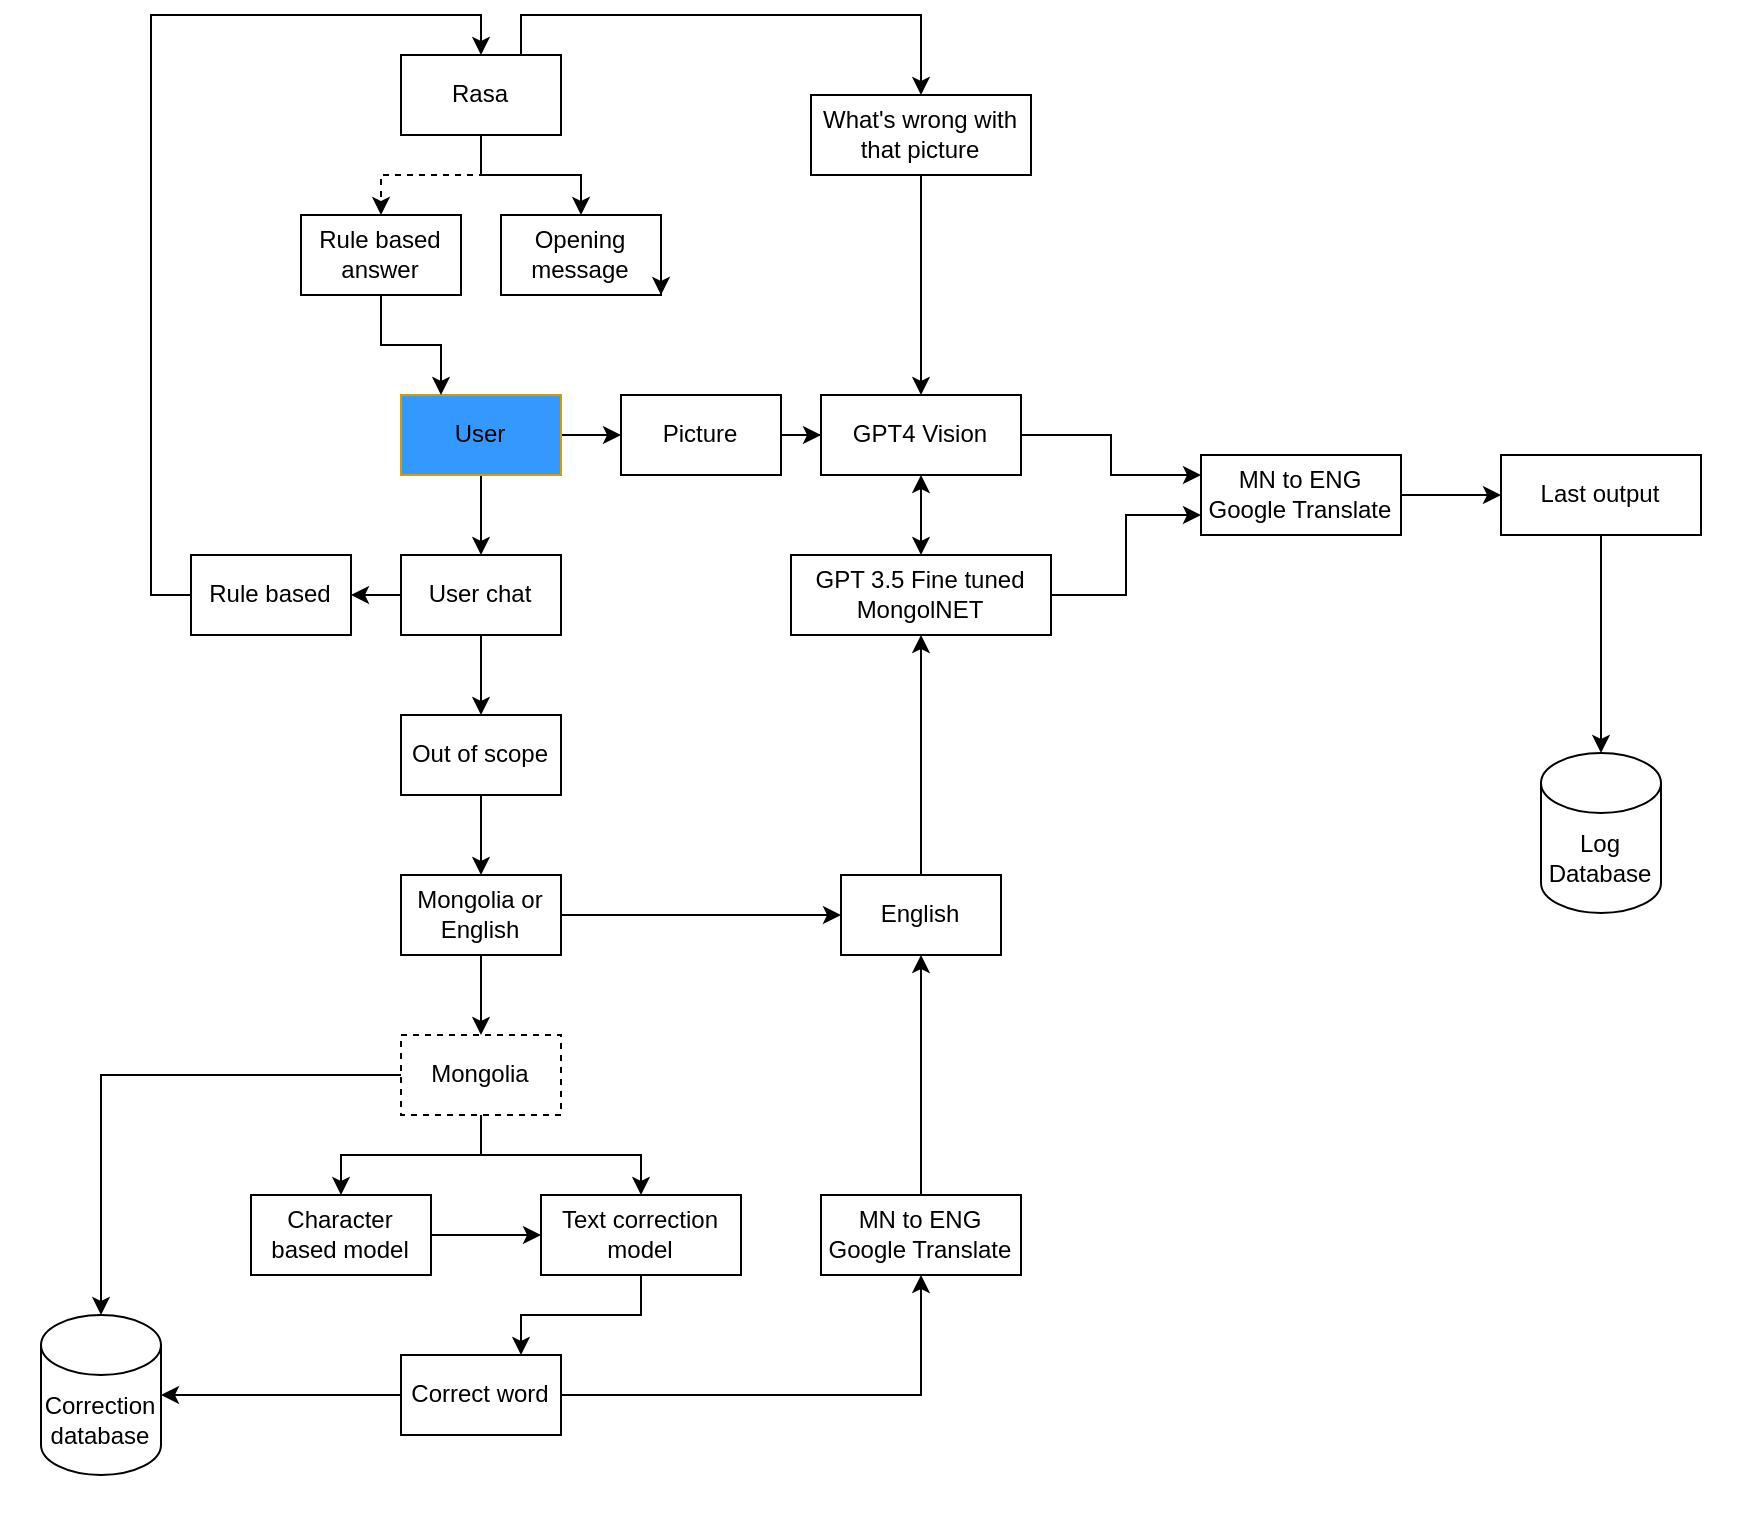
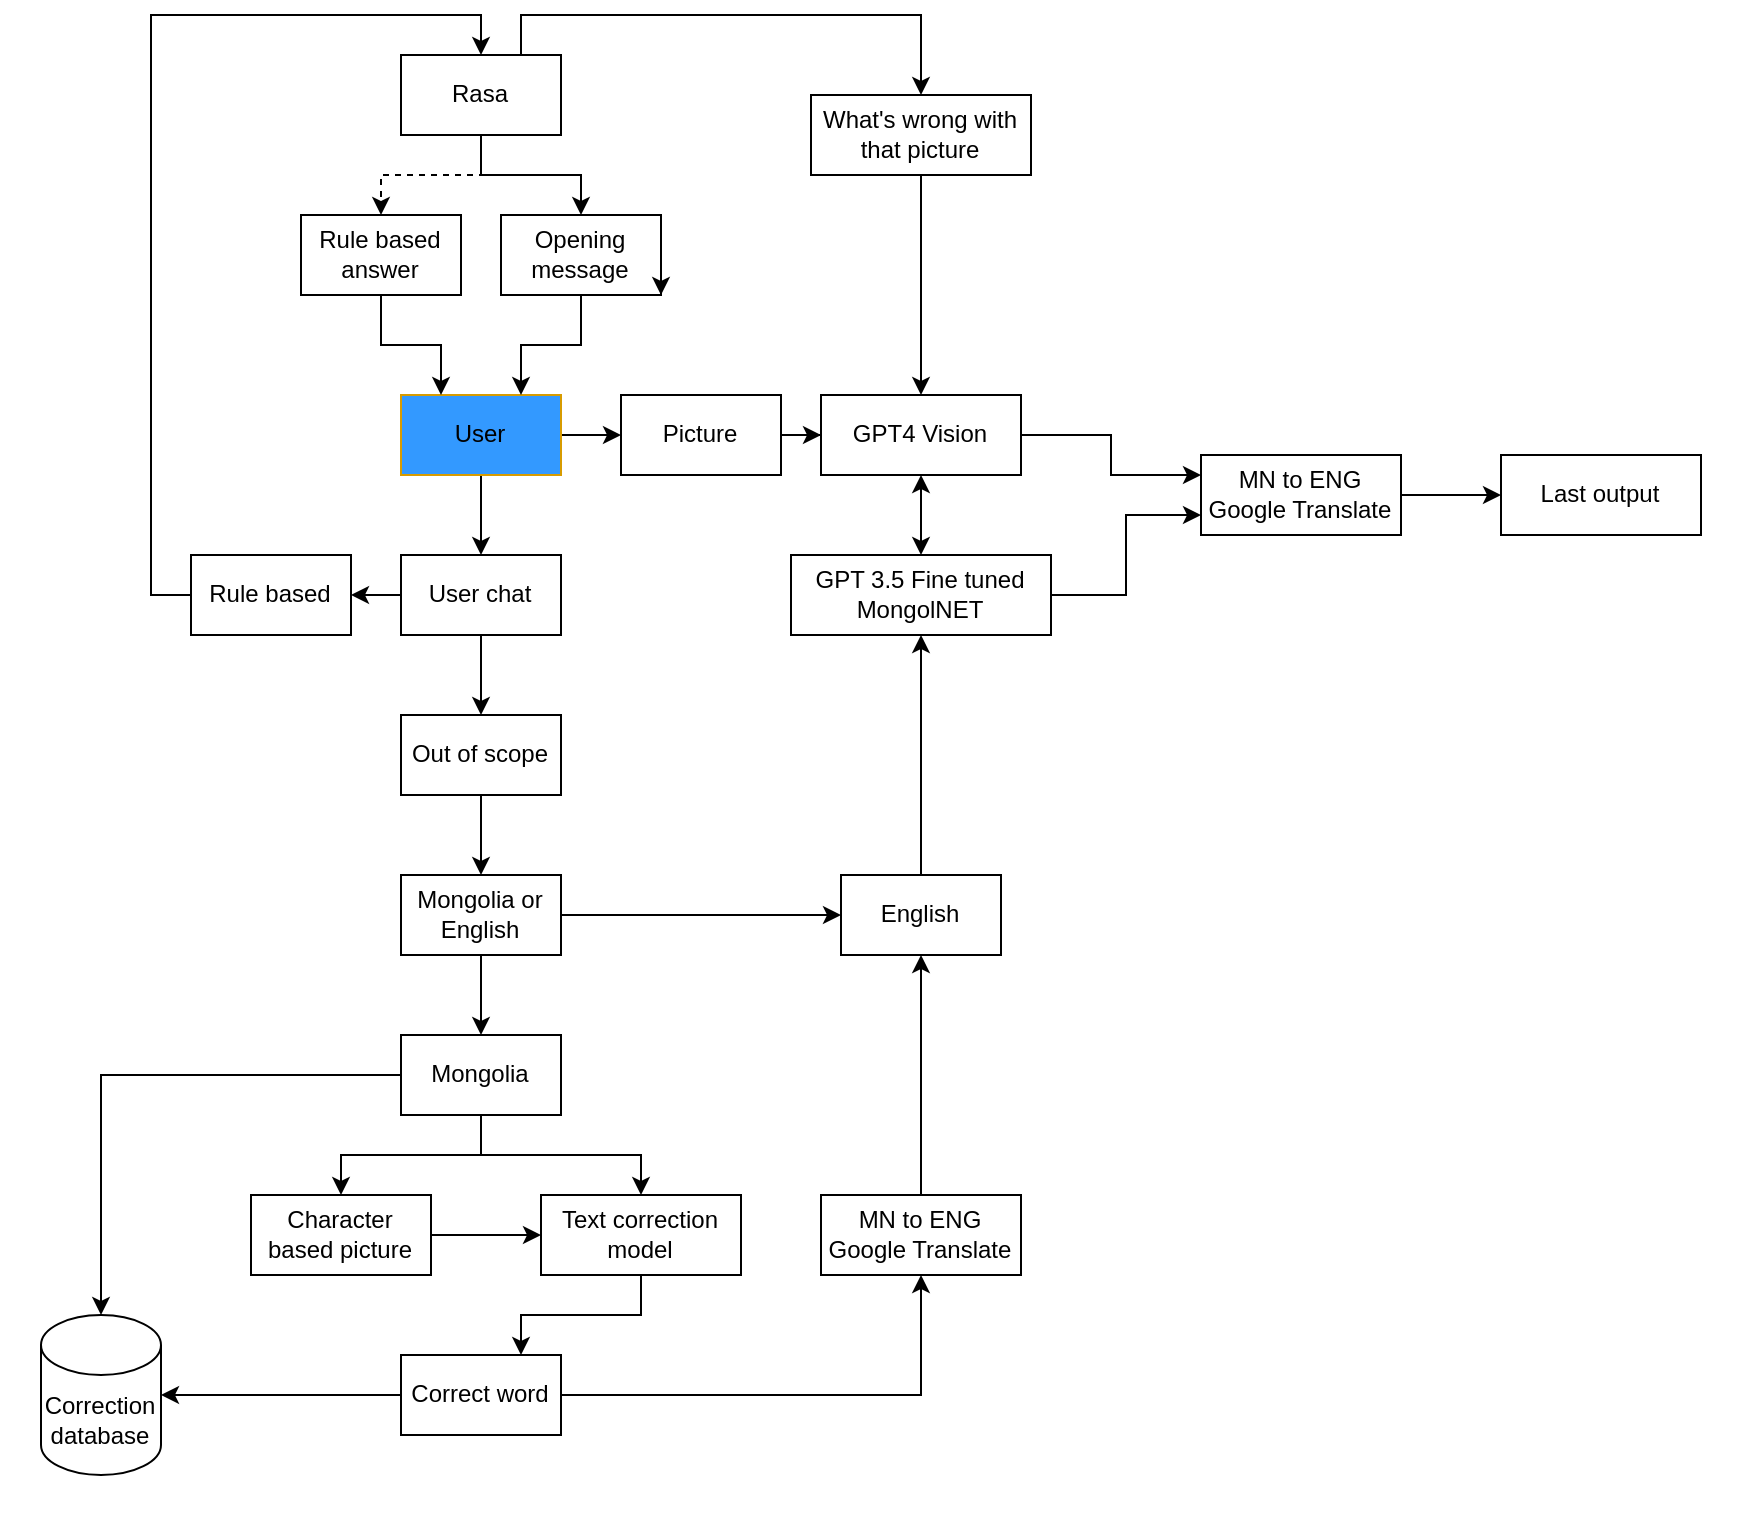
edge "Opening message" -> "User": added
edge "Last output" -> "Log Database": removed
node "Log Database": removed
node "Mongolia": style dashed -> solid
node "Character based model": label "Character based model" -> "Character based picture"
